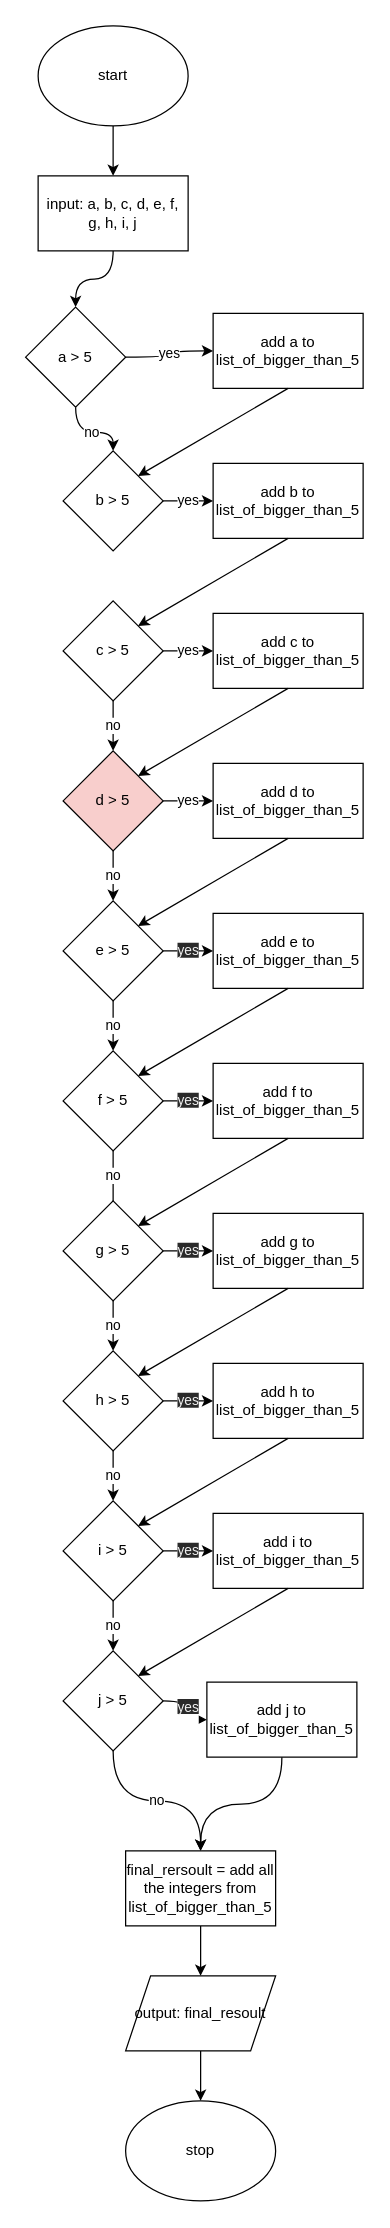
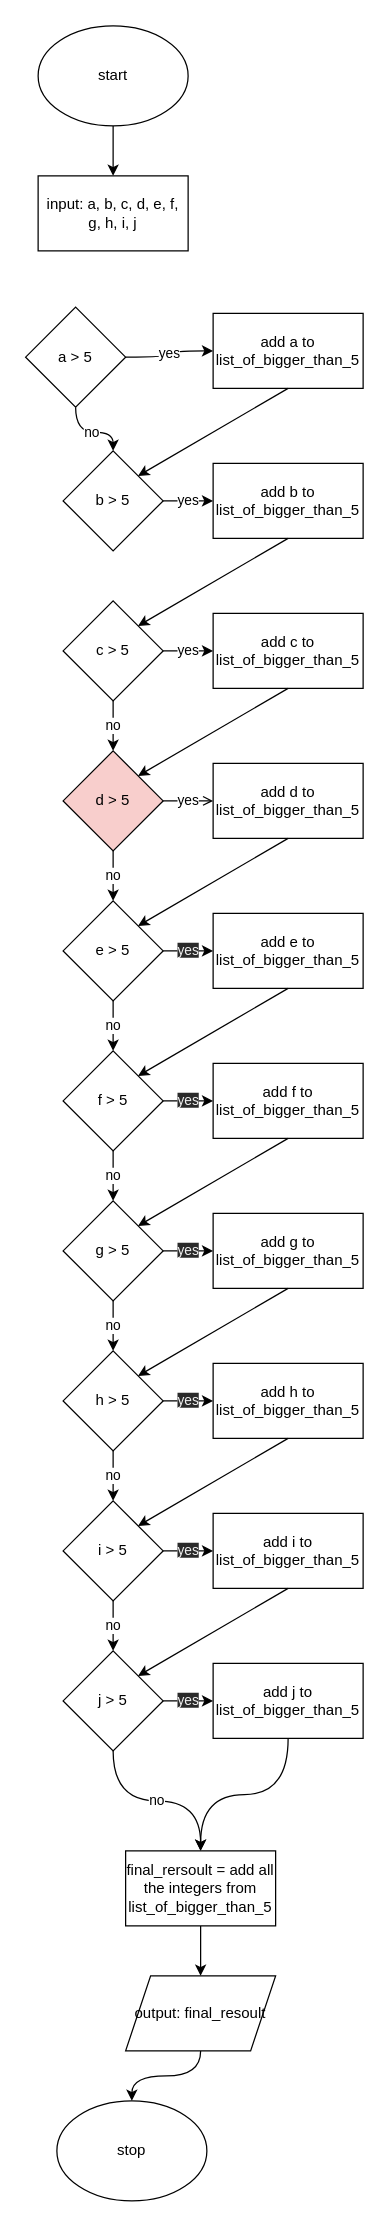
edge "input: a, b, c, d, e, f, g, h, i, j" -> "a > 5": removed
edge "d > 5" -> "add d to list_of_bigger_than_5": arrowhead classic -> open
edge "f > 5" -- "g > 5": arrowhead none -> classic
node "add j to list_of_bigger_than_5": moved (282, 1719) -> (288, 1701)
node "stop": moved (201, 2151) -> (132, 2151)
